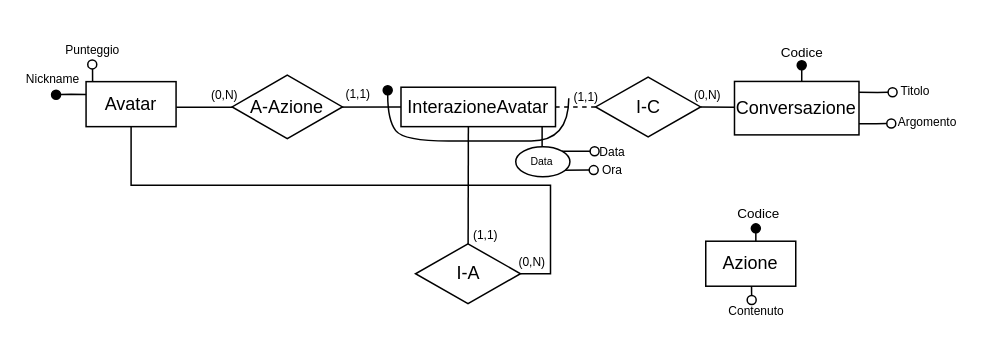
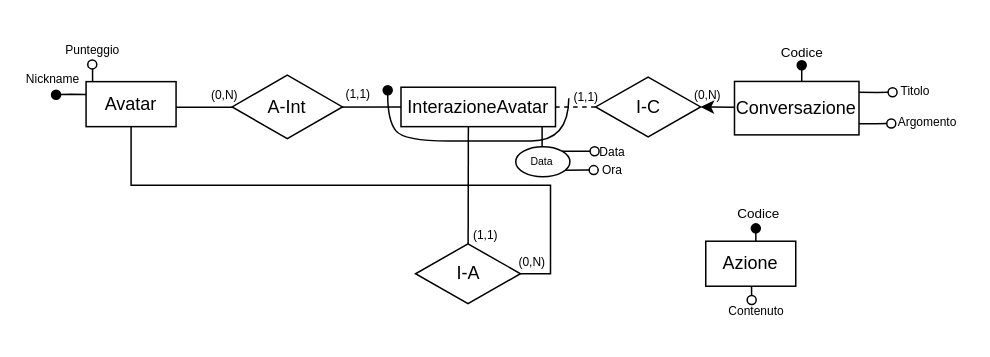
node "A-Azione": label "A-Azione" -> "A-Int"
edge "I-C" -- "Conversazione": arrowhead none -> classic
